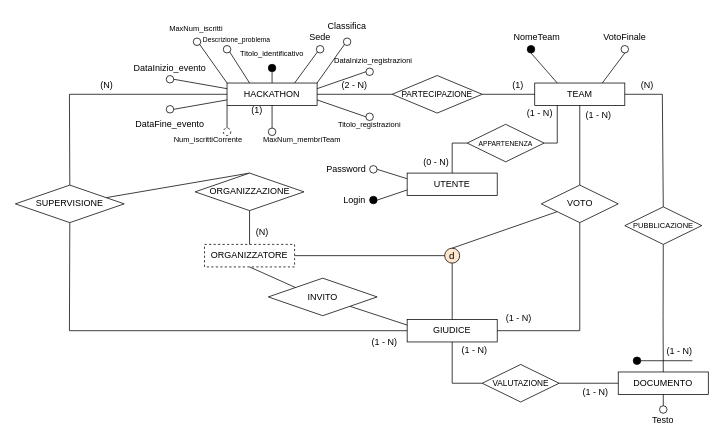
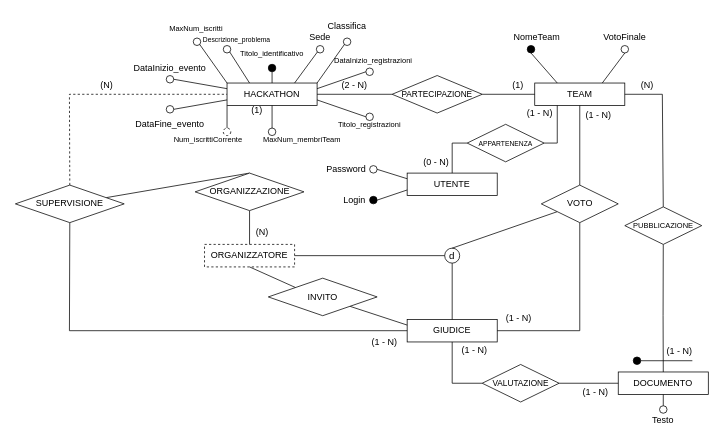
edge "HACKATHON" -- "SUPERVISIONE": style solid -> dashed
node "d": fillcolor #ffe6cc -> #ffffff
